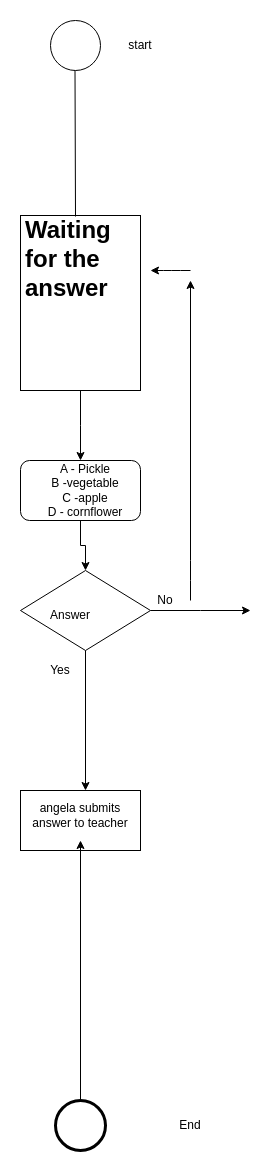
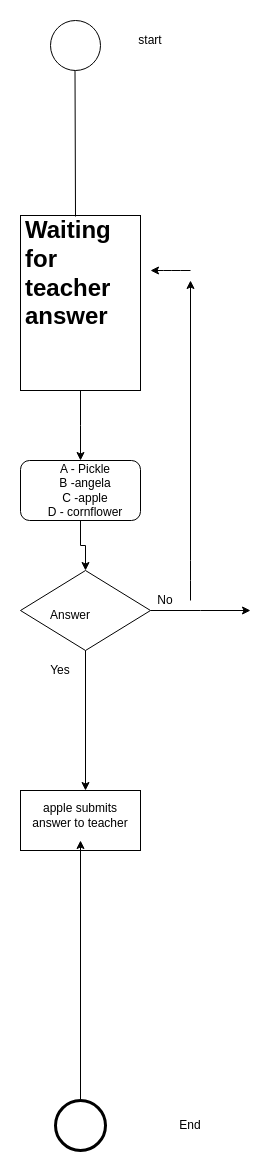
node "start": moved (141, 46) -> (151, 41)
node "Waiting for the answer": label "Waiting for the answer" -> "Waiting for teacher answer"
node "A - Pickle B -vegetable C -apple D - cornflower": label "A - Pickle B -vegetable C -apple D - cornflower" -> "A - Pickle B -angela C -apple D - cornflower"
node "angela submits answer to teacher": label "angela submits answer to teacher" -> "apple submits answer to teacher"
